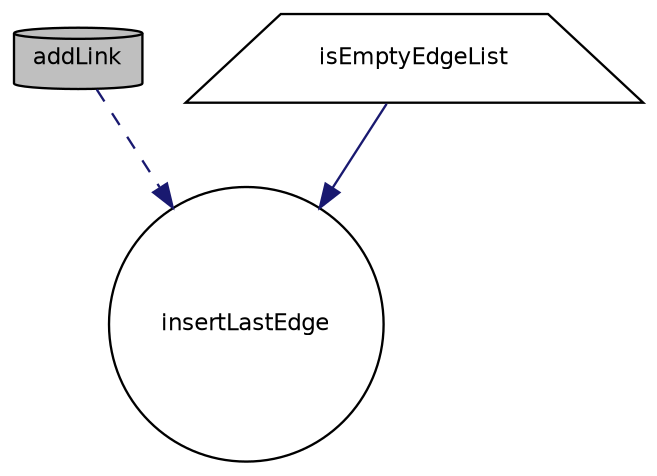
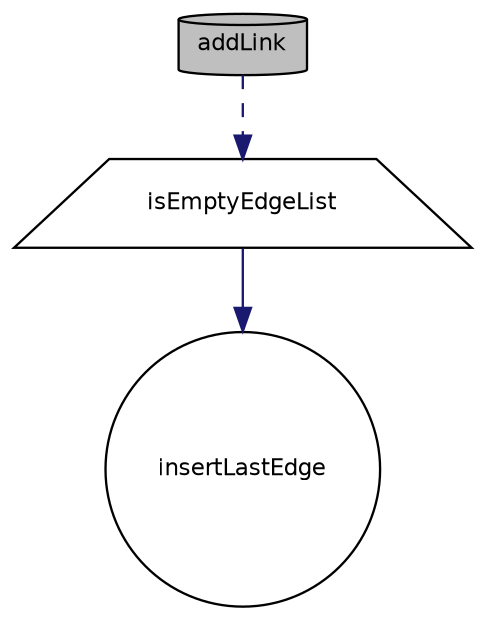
edge "addLink" -> "insertLastEdge": now "addLink" -> "isEmptyEdgeList"
